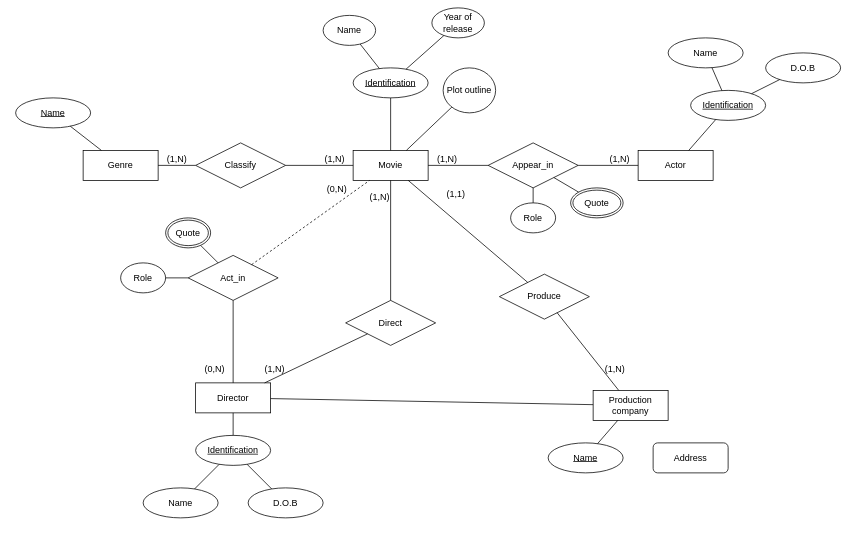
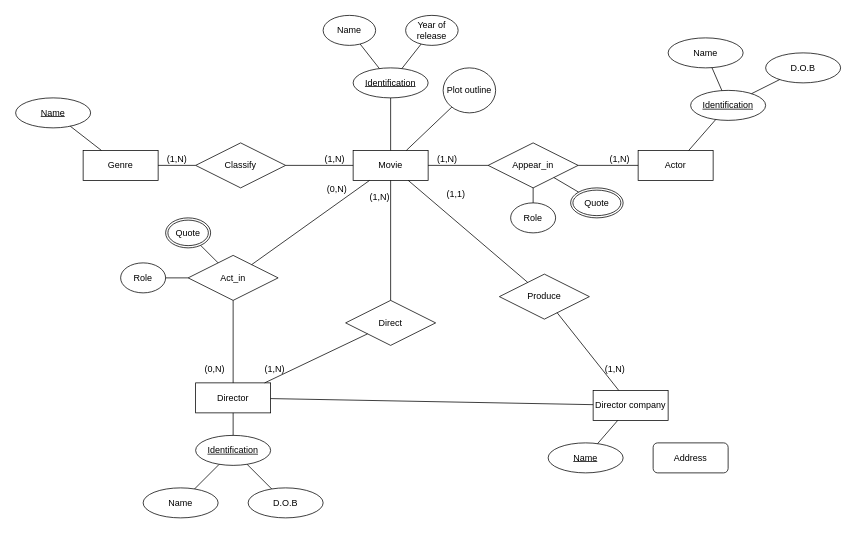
node "Year of release": moved (458, 23) -> (432, 30)
edge "Movie" -- "Act_in": style dashed -> solid
node "Production company": label "Production company" -> "Director company"
